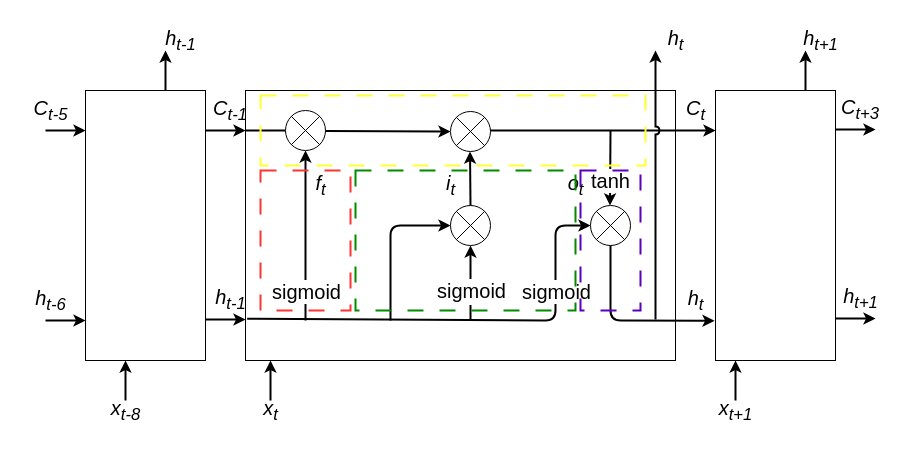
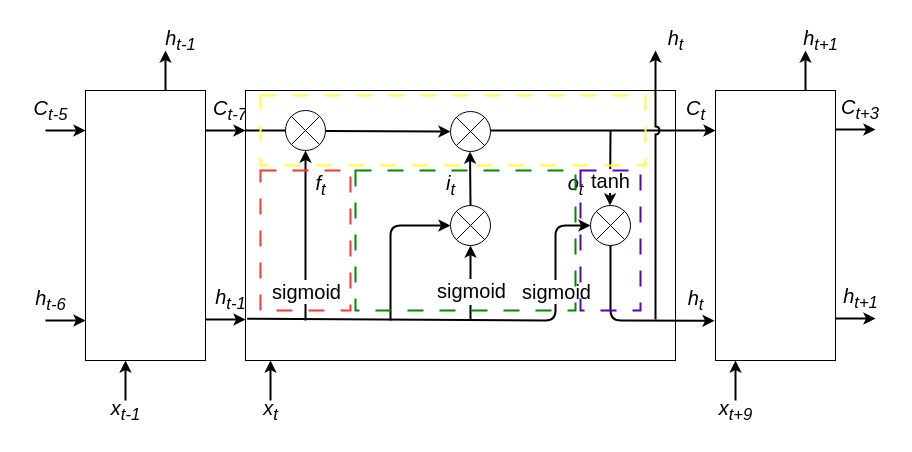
node "Ct-1": label "Ct-1" -> "Ct-7"
node "xt-8": label "xt-8" -> "xt-1"
node "xt+1": label "xt+1" -> "xt+9"
